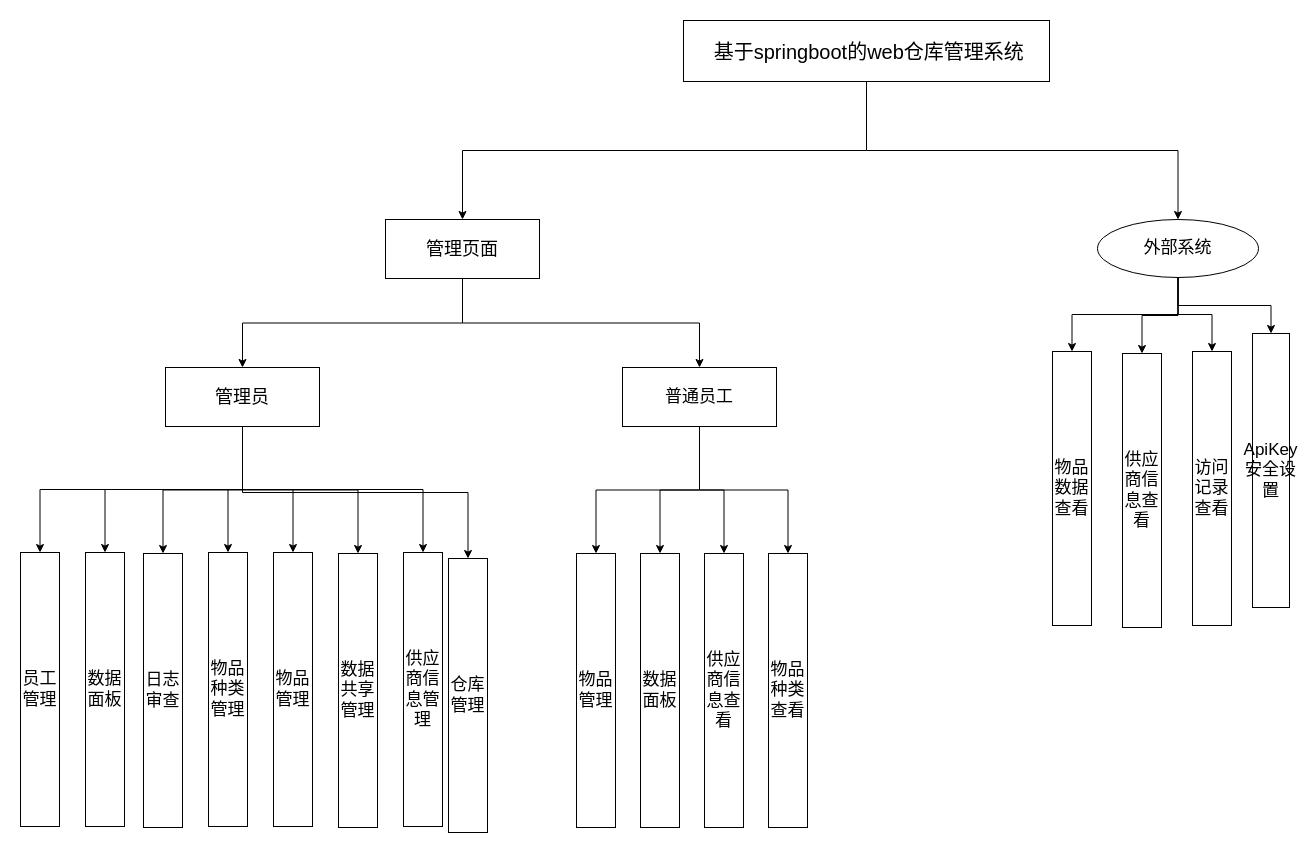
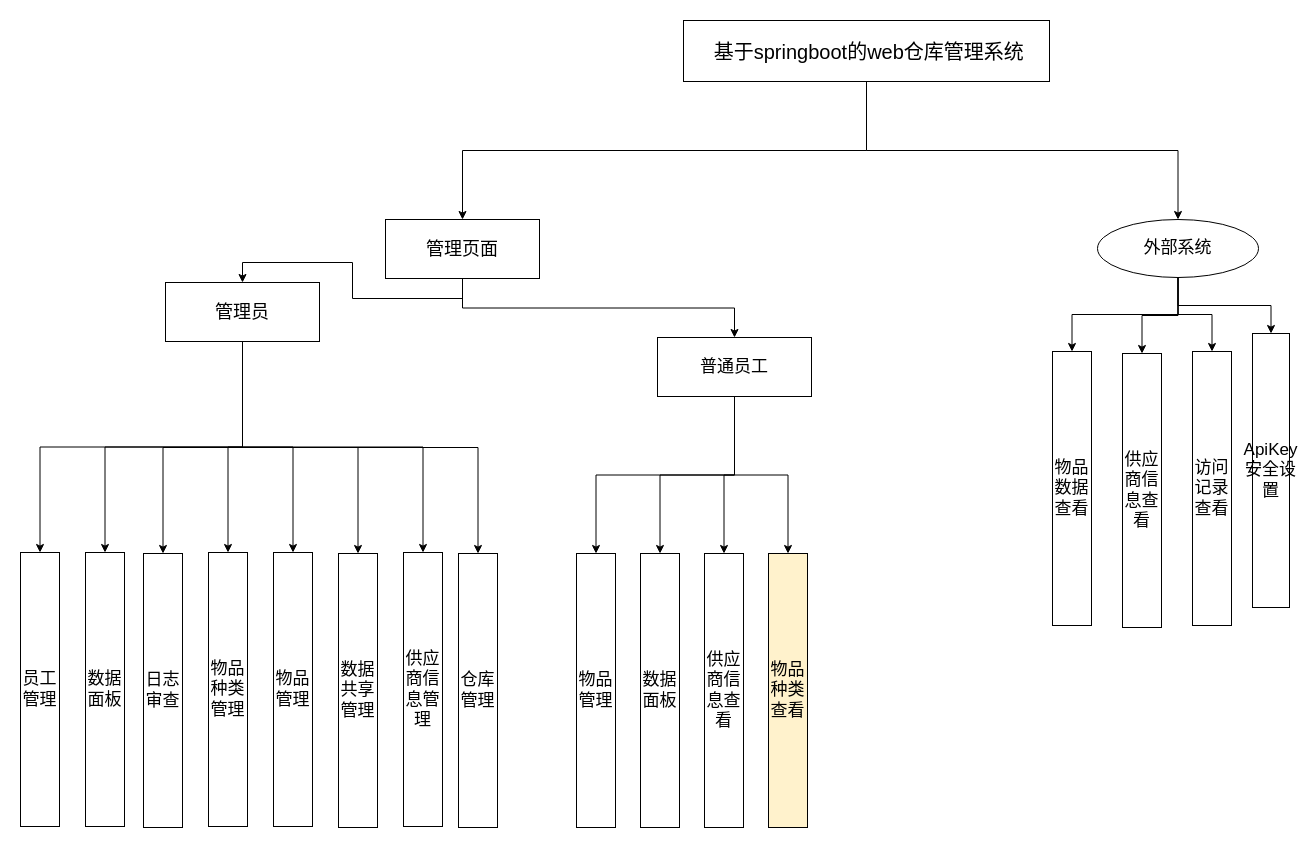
node "管理员": moved (243, 397) -> (243, 312)
node "普通员工": moved (700, 397) -> (735, 367)
node "物品种类查看": fillcolor #ffffff -> #fff2cc
node "仓库管理": moved (468, 696) -> (478, 691)
